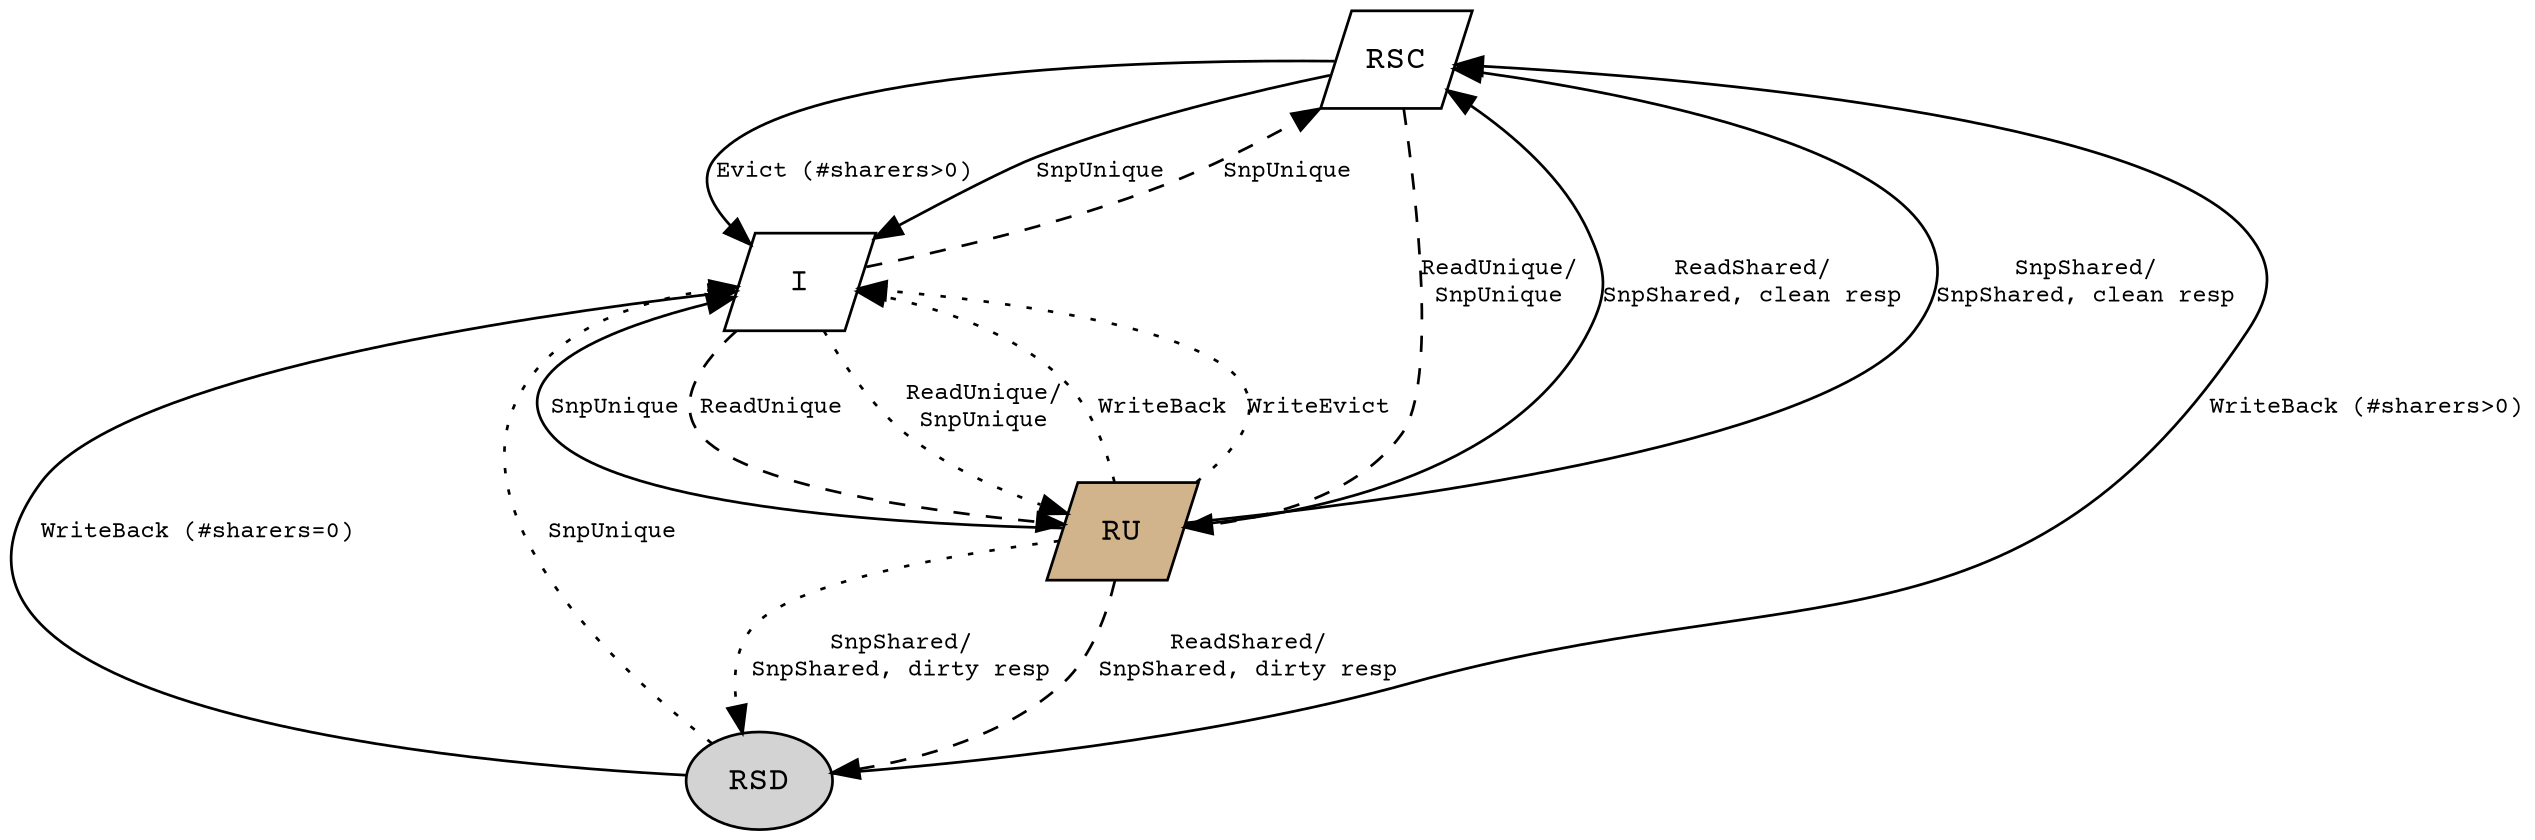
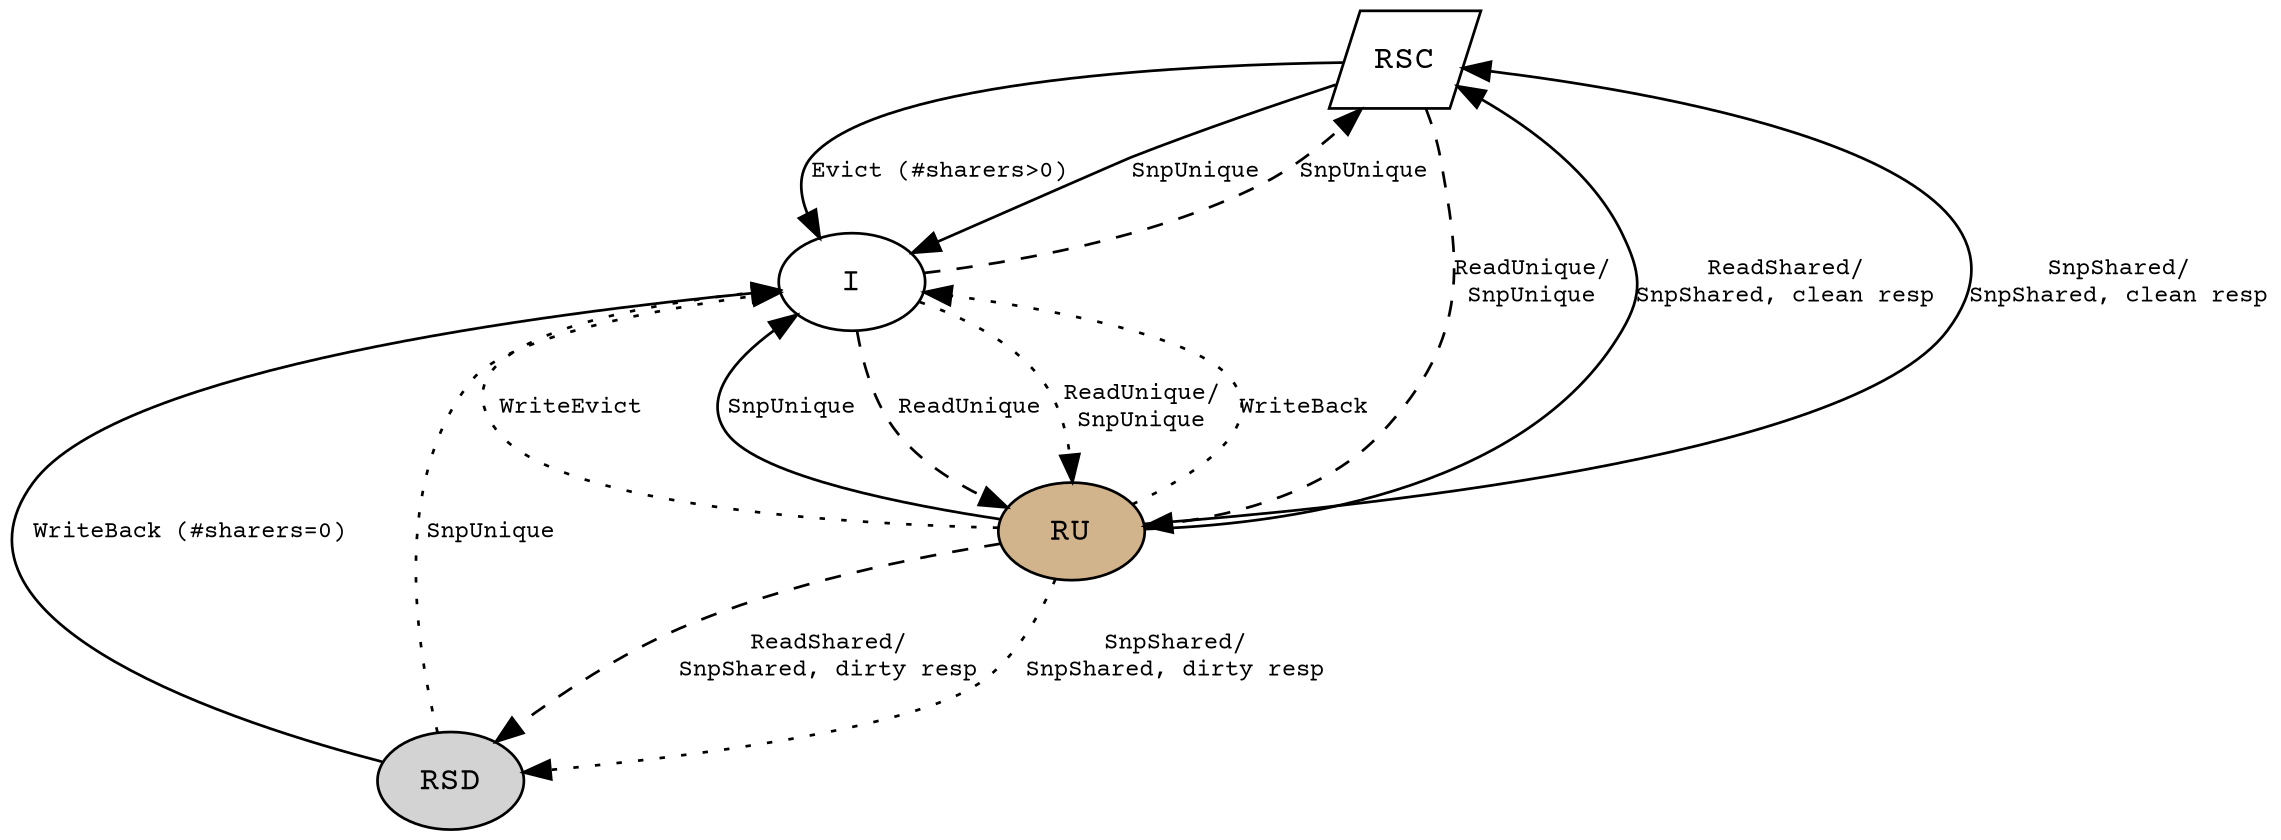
node "I": shape parallelogram -> ellipse
node "RU": shape parallelogram -> ellipse
edge "RSD" -> "RSC": removed, label "WriteBack (#sharers>0)"
